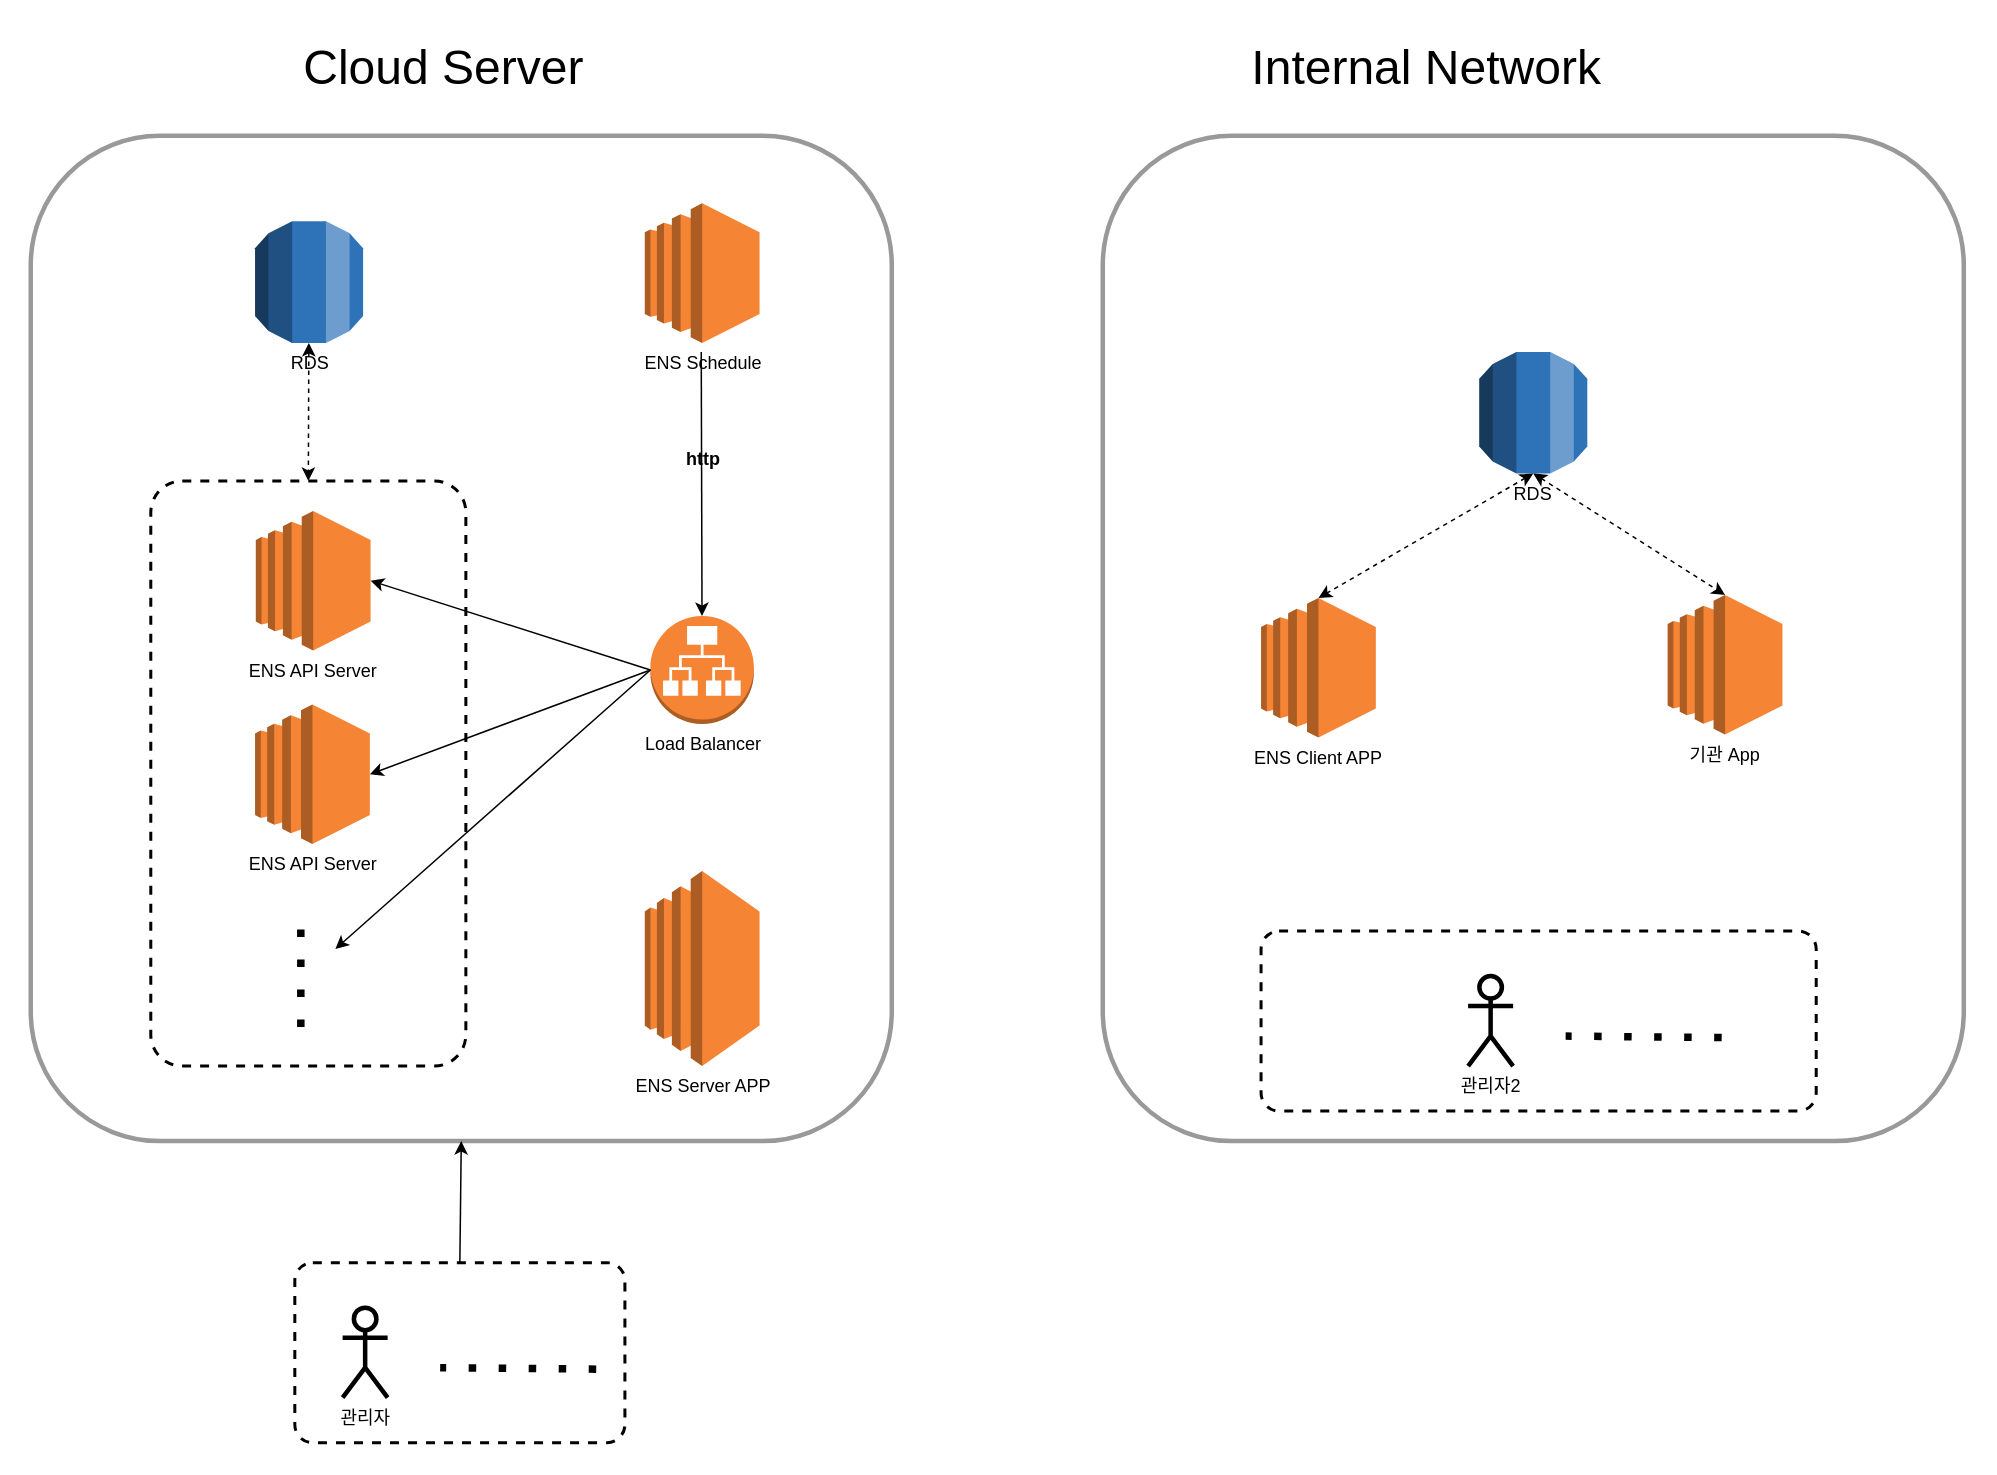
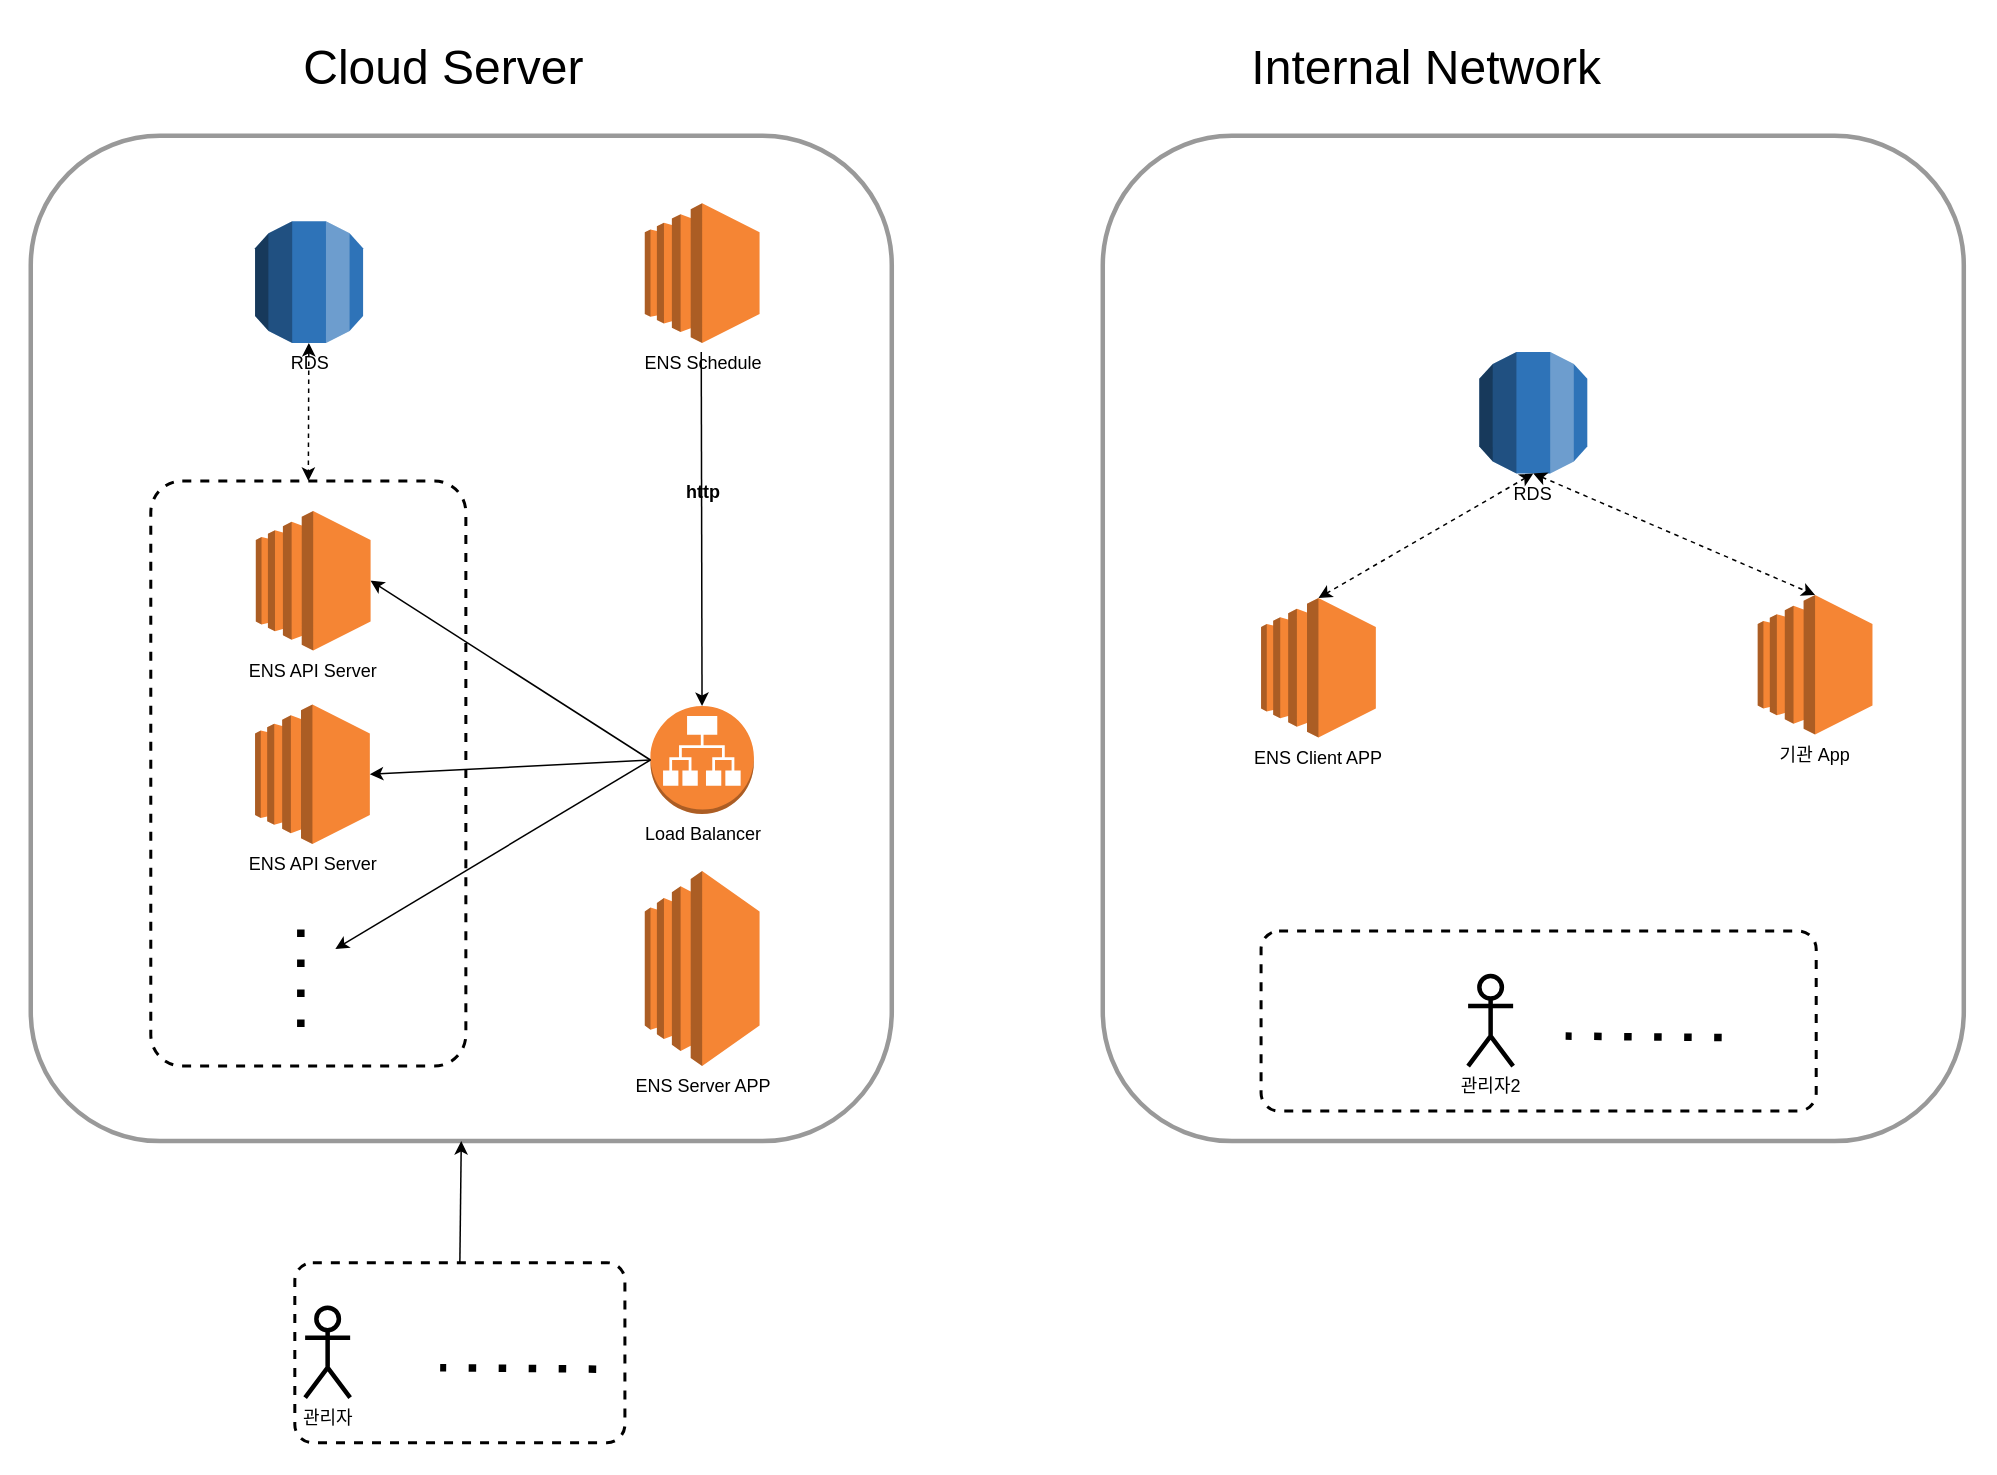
node "기관 App": moved (1725, 665) -> (1815, 665)
node "Load Balancer": moved (702, 670) -> (702, 760)
node "관리자": moved (365, 1352) -> (328, 1352)
